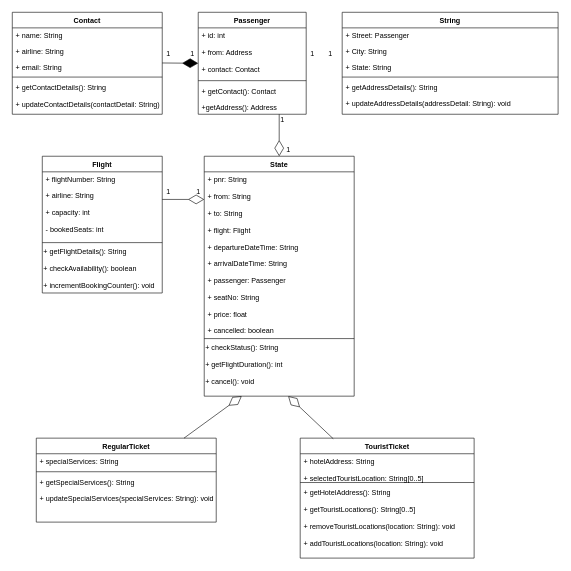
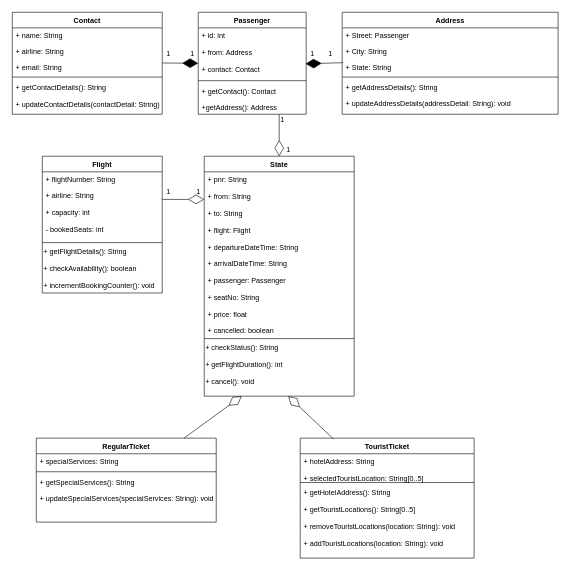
node "String": label "String" -> "Address"
edge "+ State: String" -> "+ id: int + from: Address + contact: Contact": added
